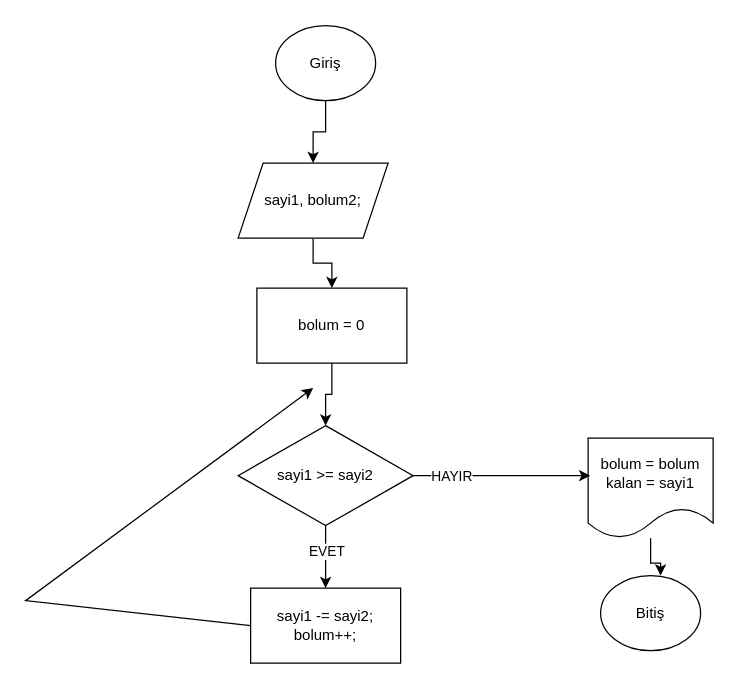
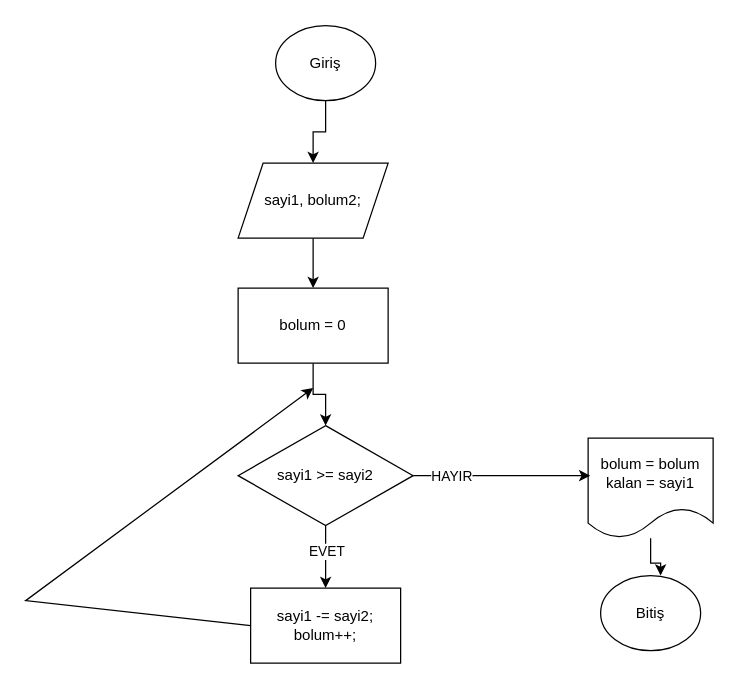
node "bolum = 0": moved (332, 326) -> (313, 326)
